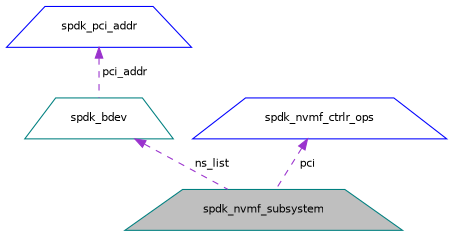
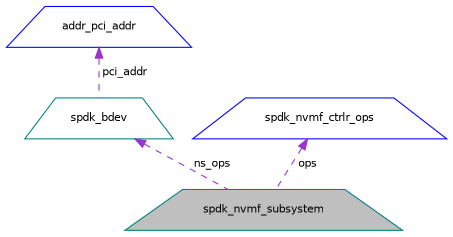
node "spdk_pci_addr": label "spdk_pci_addr" -> "addr_pci_addr"
edge "spdk_nvmf_subsystem" -> "spdk_bdev": label " ns_list" -> " ns_ops"
edge "spdk_nvmf_subsystem" -> "spdk_nvmf_ctrlr_ops": label " pci" -> " ops"
